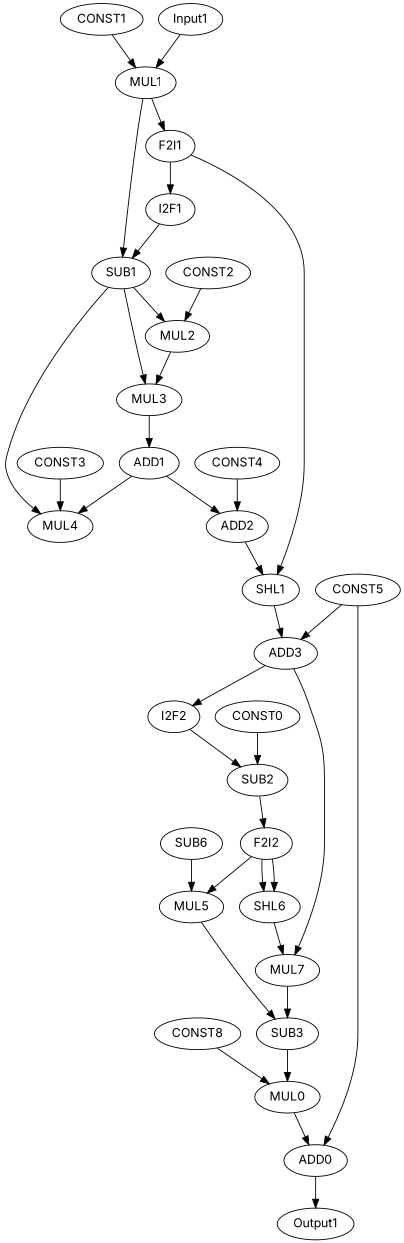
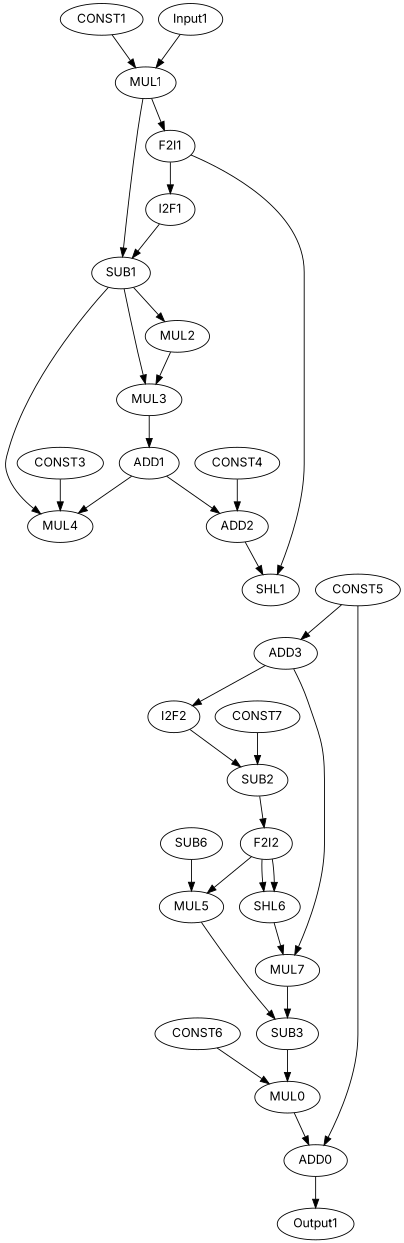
node "CONST2": removed
edge "SHL1" -> "ADD3": removed
node "CONST0": label "CONST0" -> "CONST7"
node "CONST8": label "CONST8" -> "CONST6"
